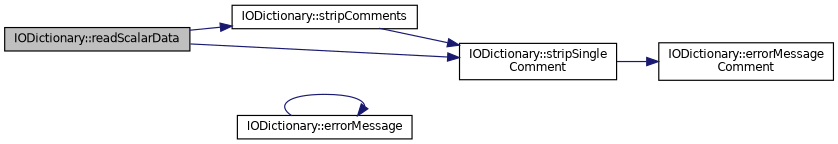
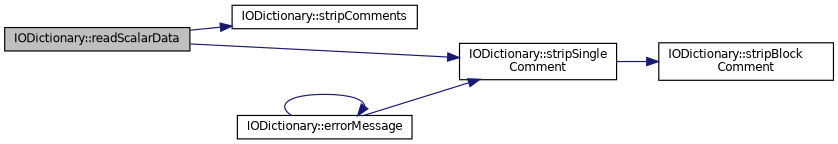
edge "IODictionary::stripComments" -> "IODictionary::stripSingle Comment": now "IODictionary::errorMessage" -> "IODictionary::stripSingle Comment"
node "IODictionary::errorMessage Comment": label "IODictionary::errorMessage Comment" -> "IODictionary::stripBlock Comment"
